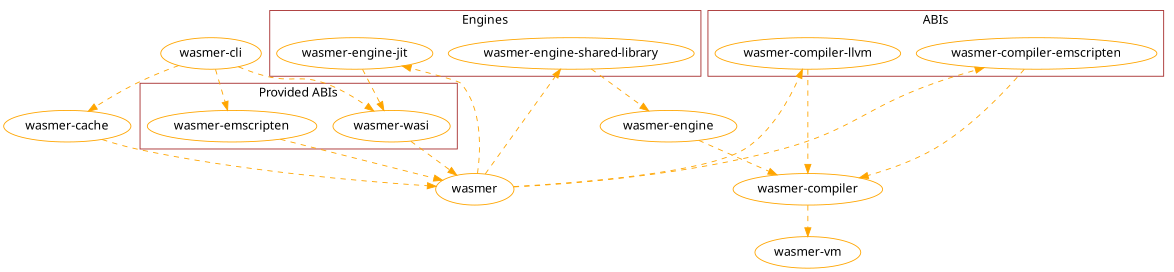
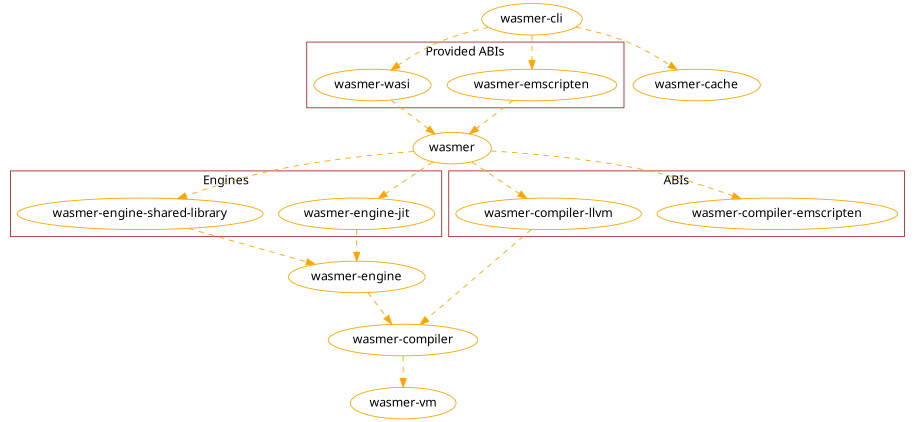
edge "wasmer-engine-jit" -> "wasmer-wasi": now "wasmer-engine-jit" -> "wasmer-engine"
edge "wasmer-compiler-emscripten" -> "wasmer-compiler": removed
edge "wasmer-cache" -> "wasmer": removed
